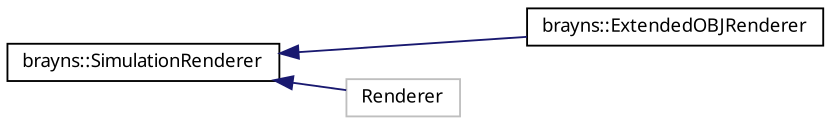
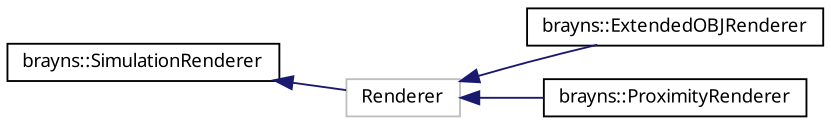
edge "brayns::ExtendedOBJRenderer" -> "brayns::SimulationRenderer": now "brayns::ExtendedOBJRenderer" -> "Renderer"
node "brayns::ProximityRenderer": added
